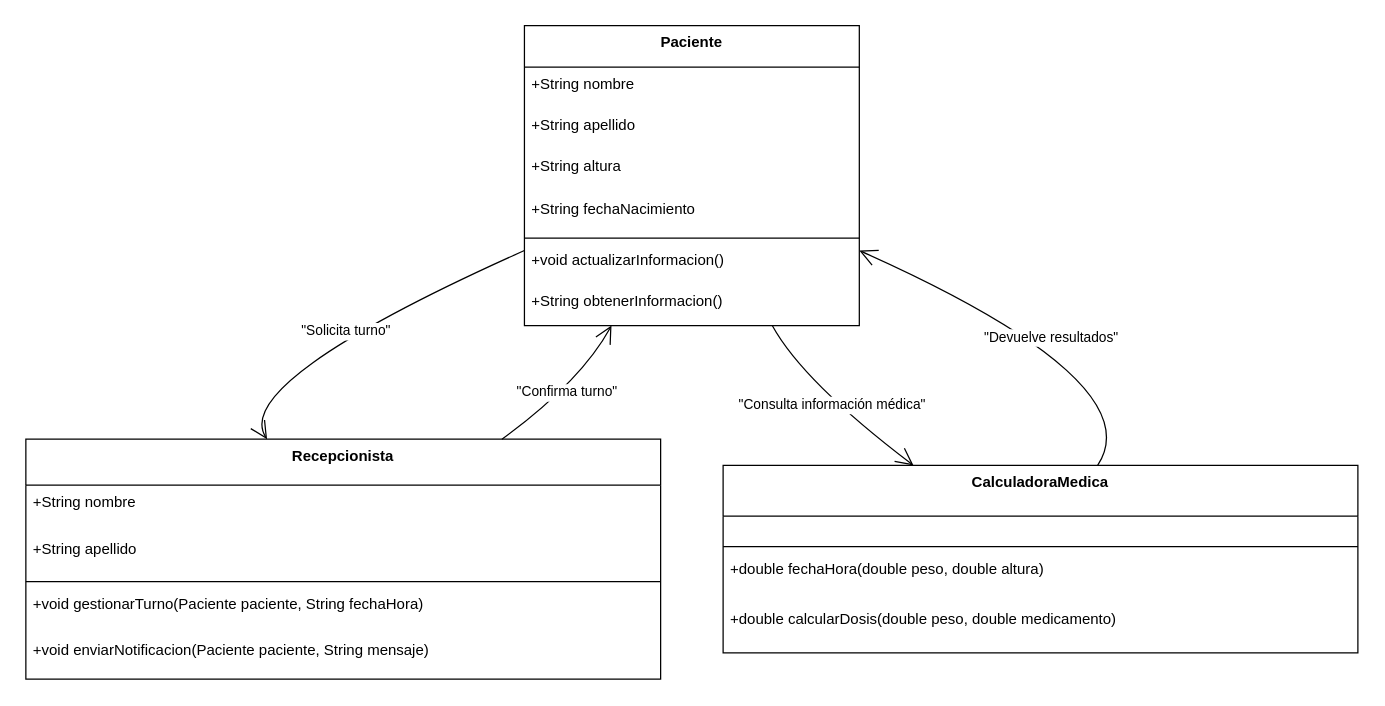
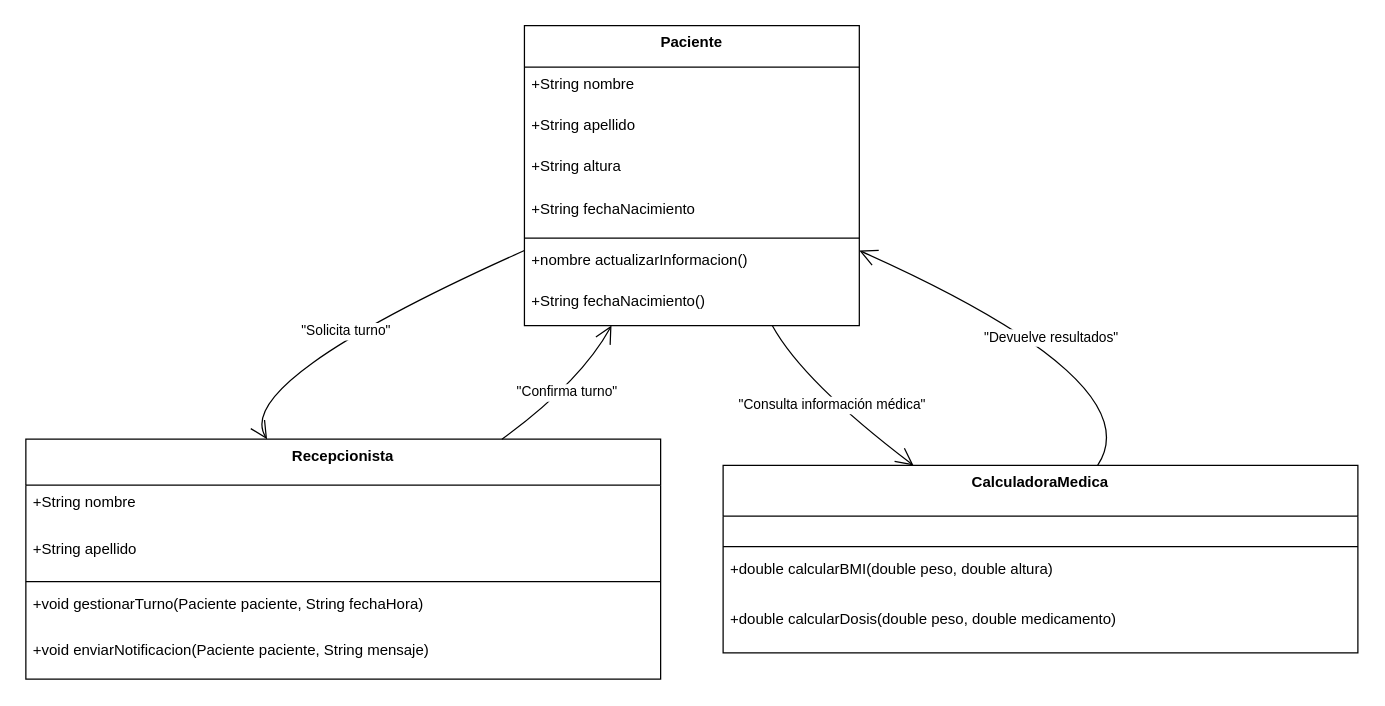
node "+void actualizarInformacion()": label "+void actualizarInformacion()" -> "+nombre actualizarInformacion()"
node "+String obtenerInformacion()": label "+String obtenerInformacion()" -> "+String fechaNacimiento()"
node "+double fechaHora(double peso, double altura)": label "+double fechaHora(double peso, double altura)" -> "+double calcularBMI(double peso, double altura)"
